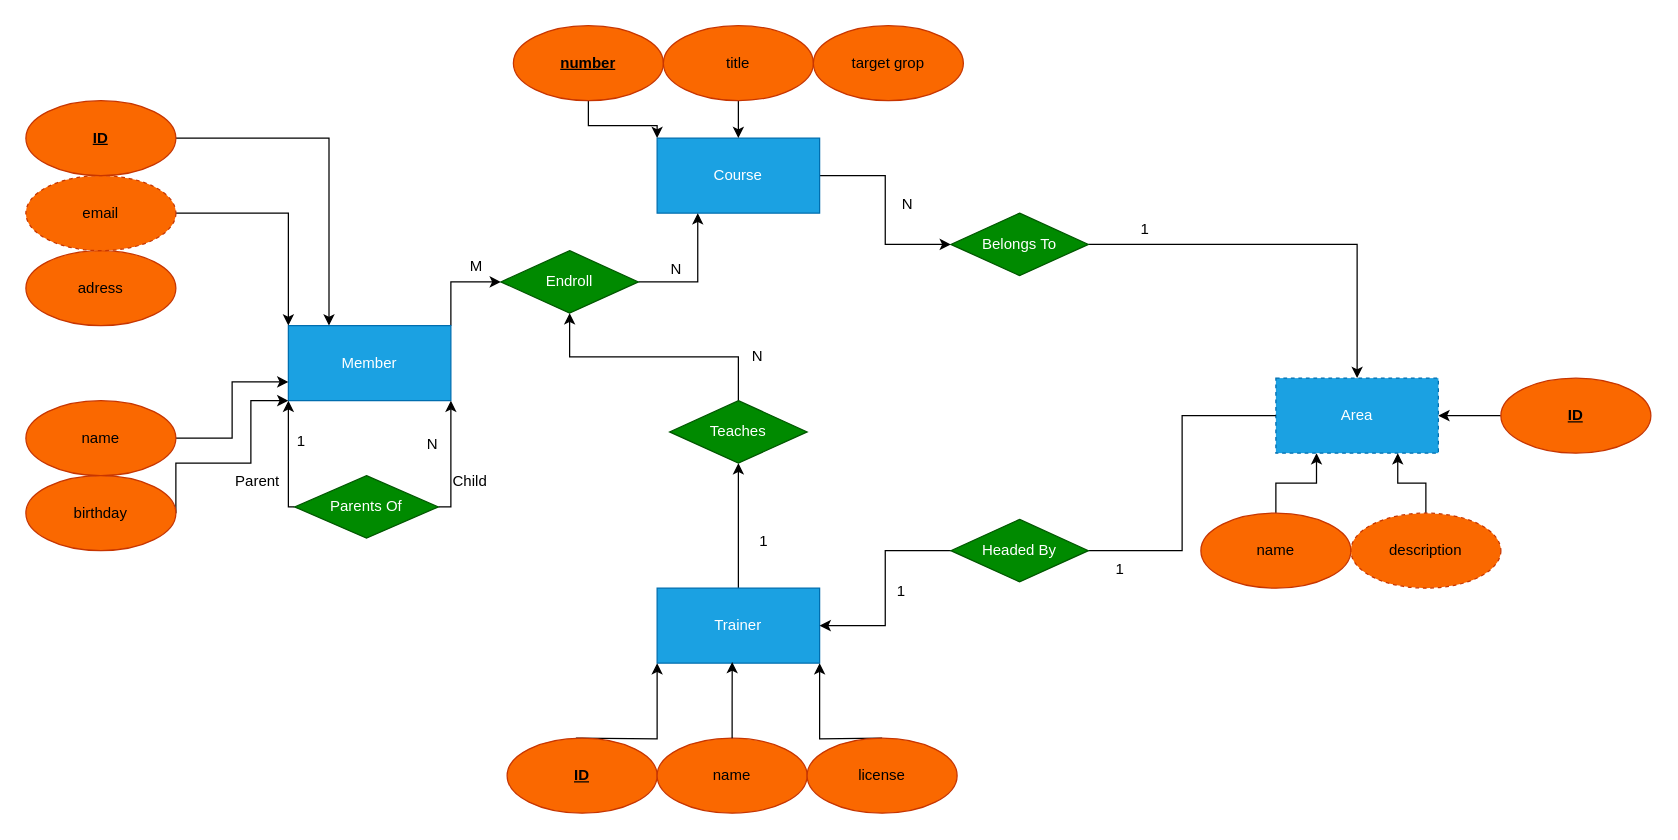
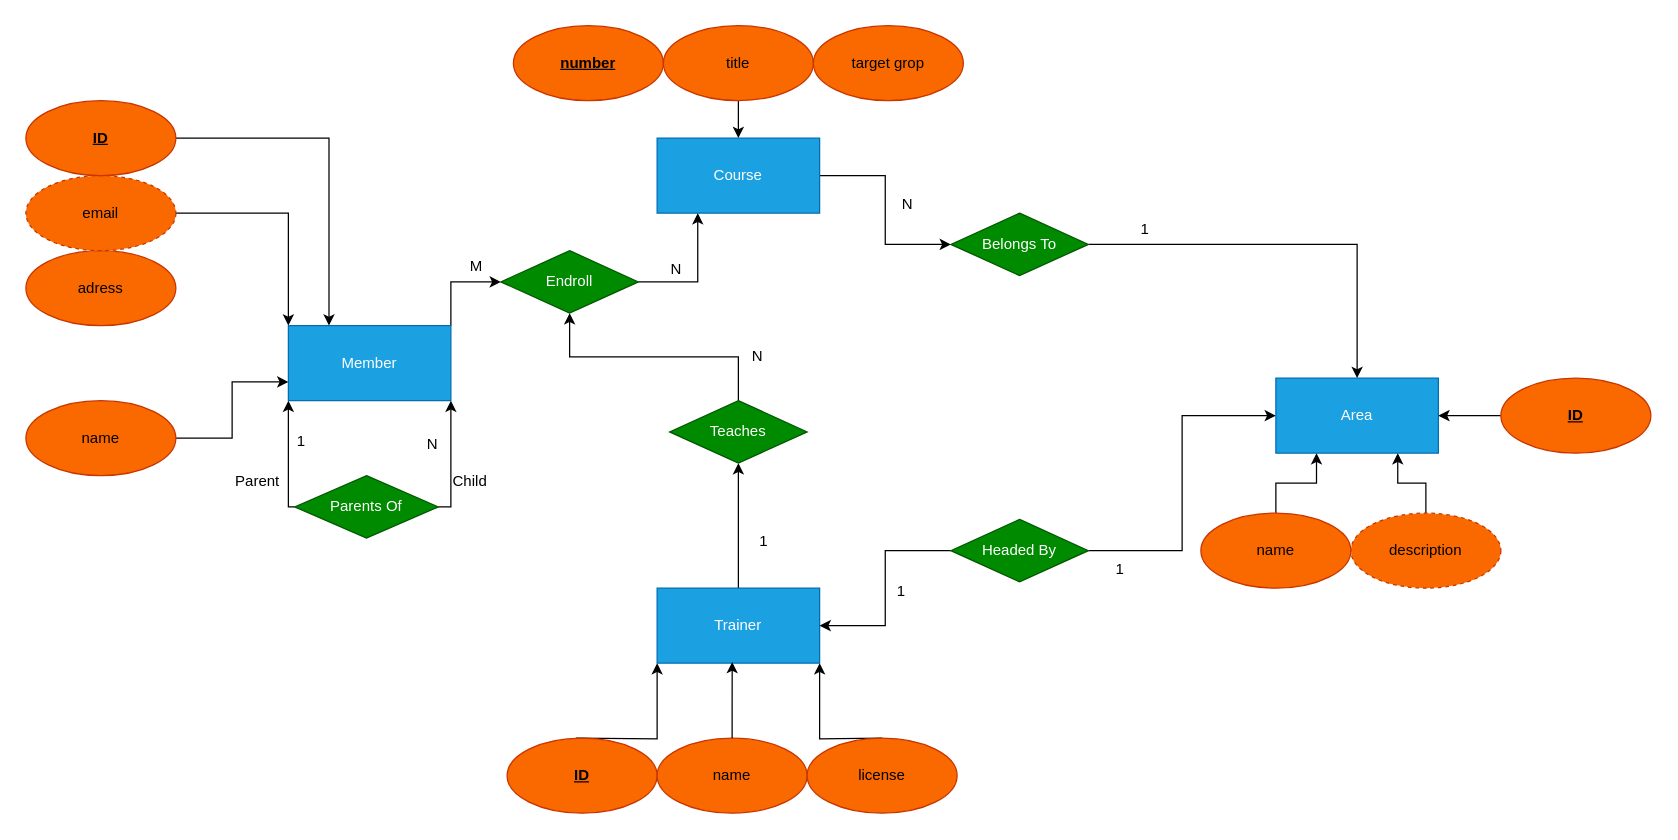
edge "number" -> "Course": removed
edge "Area" -- "Headed By": arrowhead none -> classic
node "Area": style dashed -> solid
edge "birthday" -> "Member": removed
node "birthday": removed
